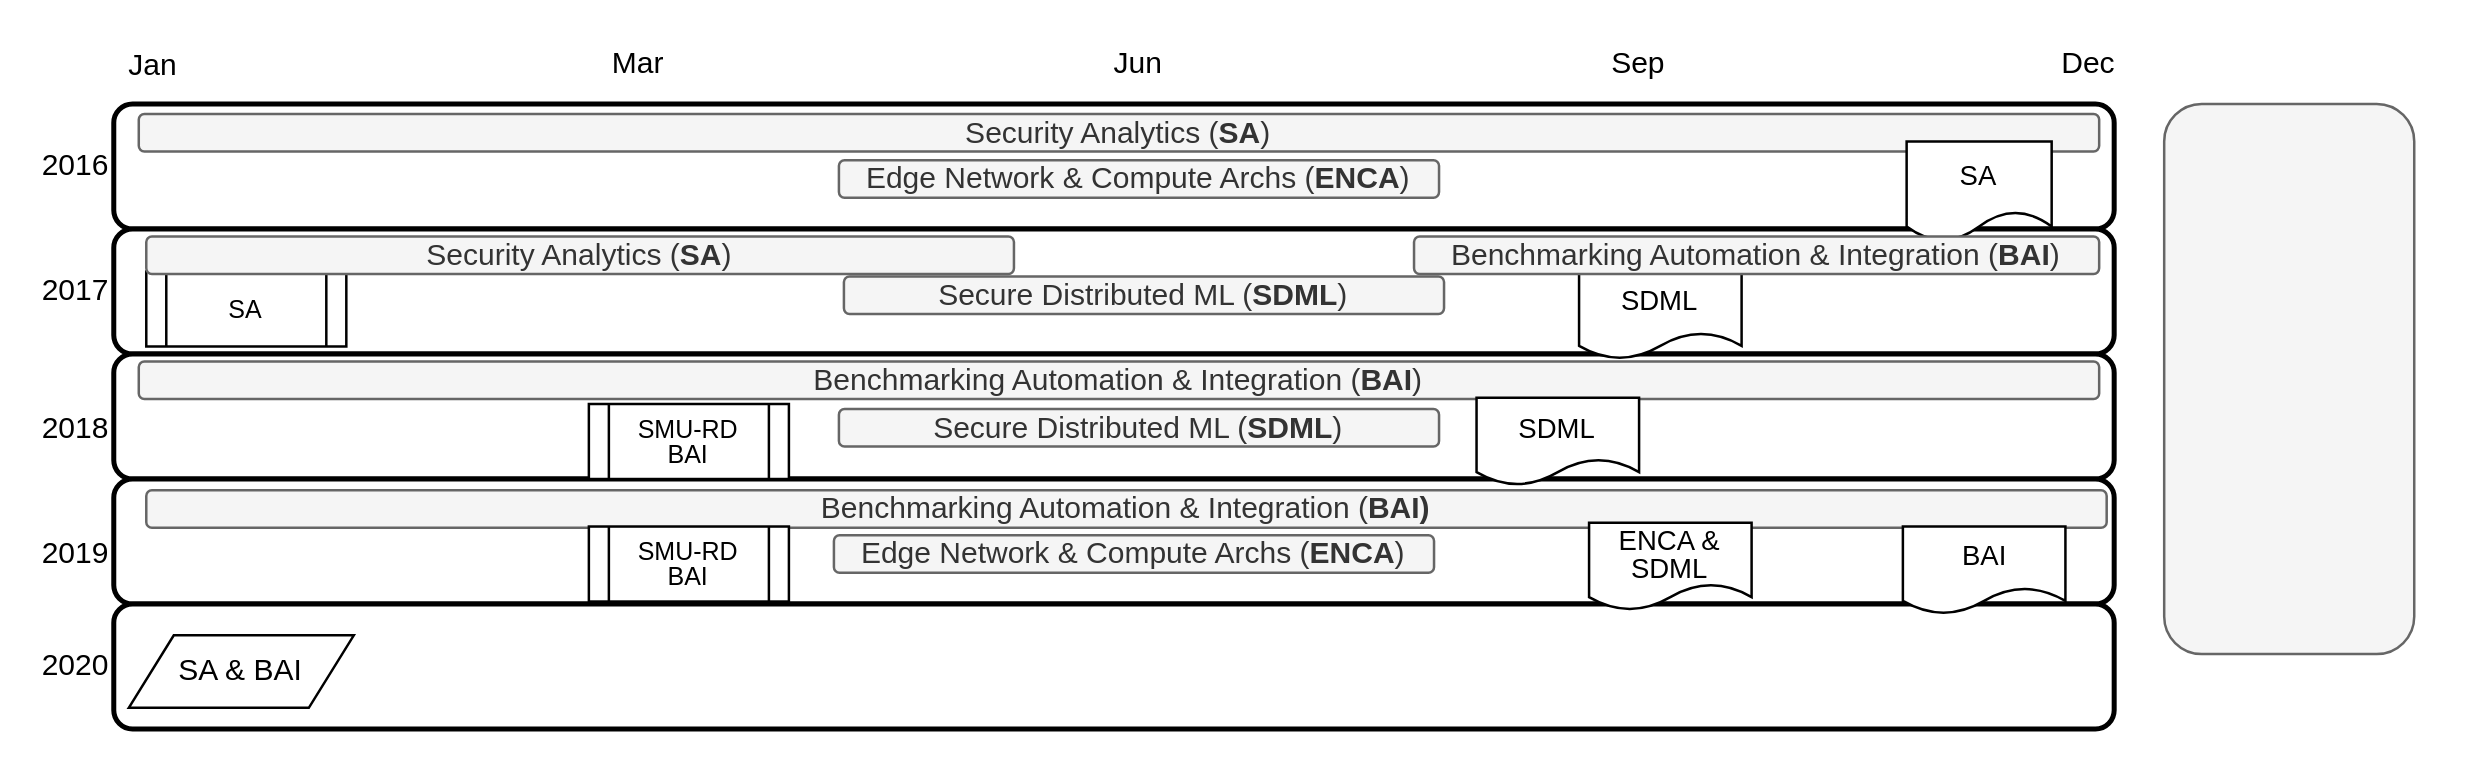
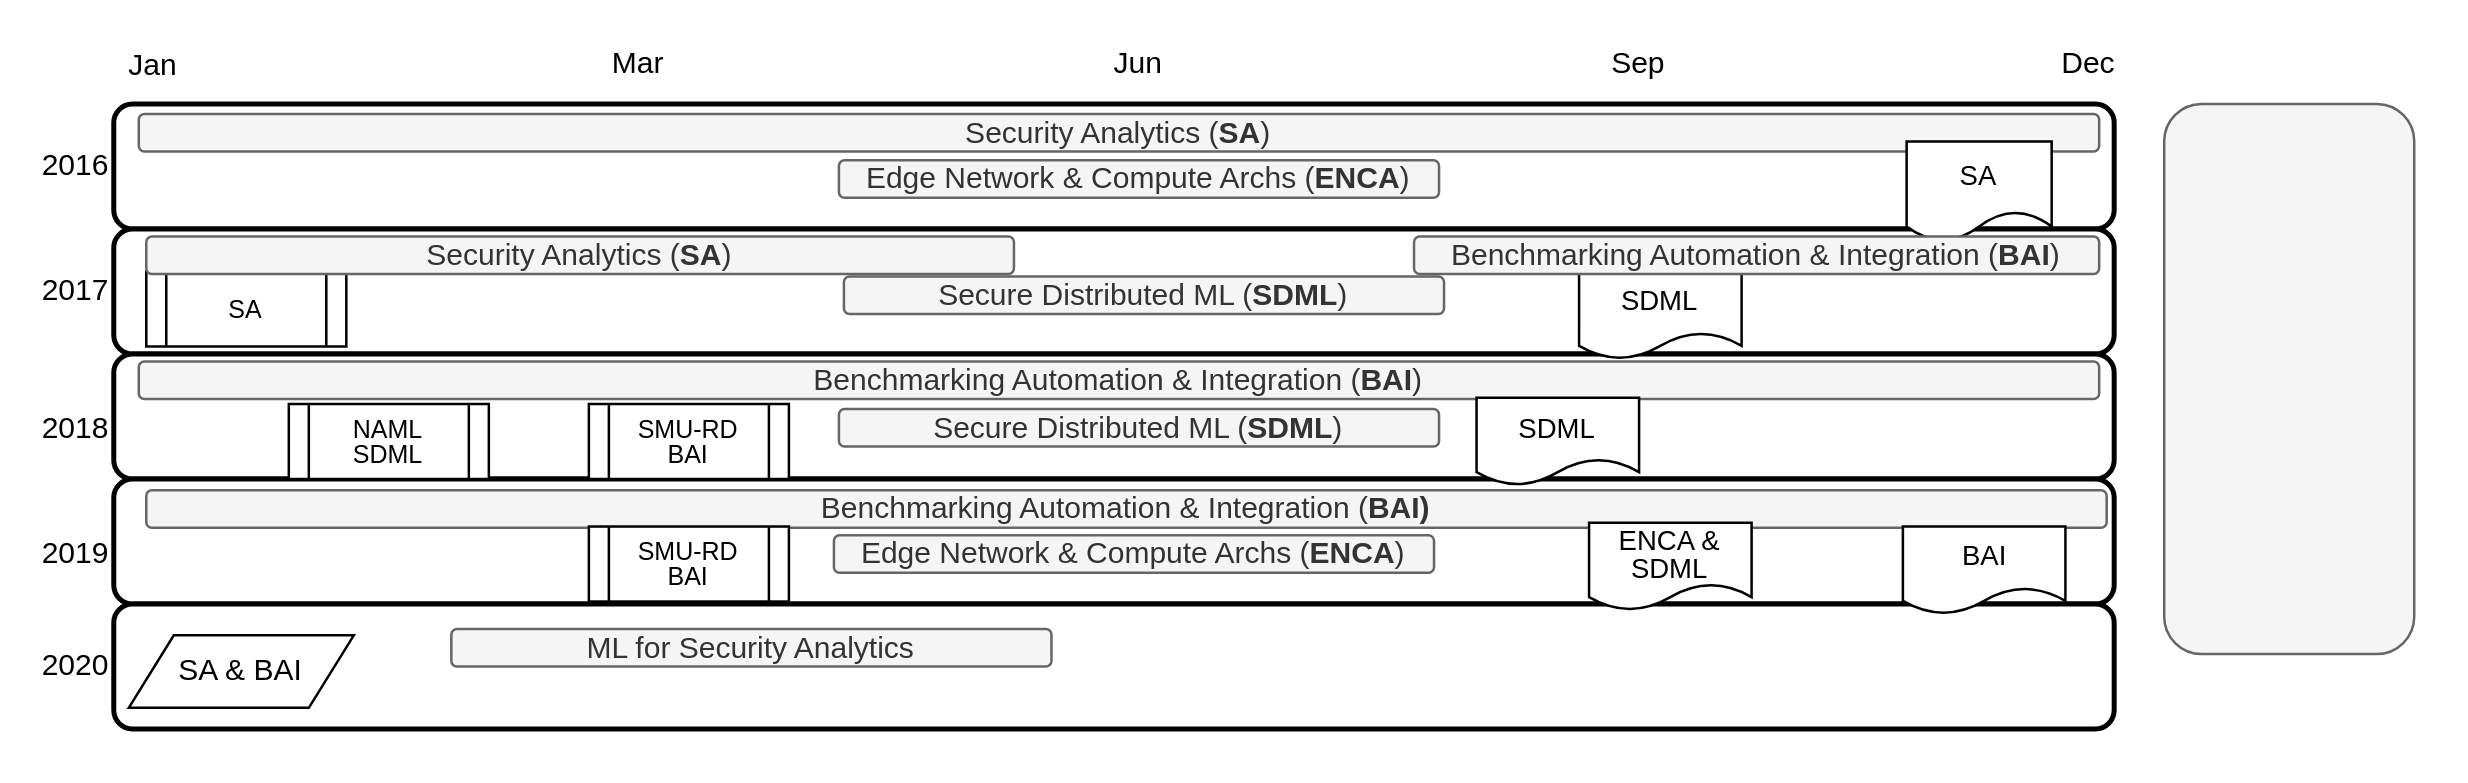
node "NAML SDML": added
node "ML for Security Analytics": added
